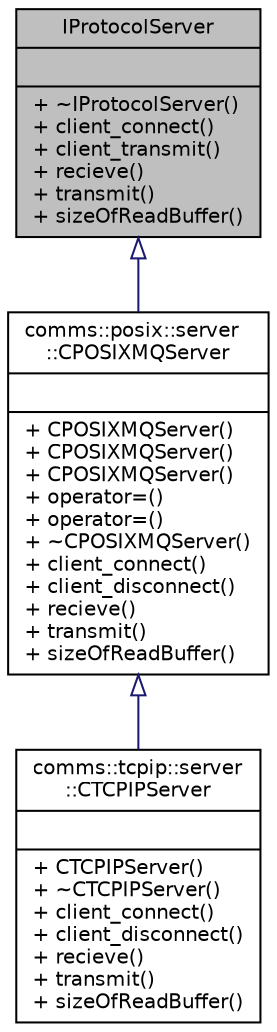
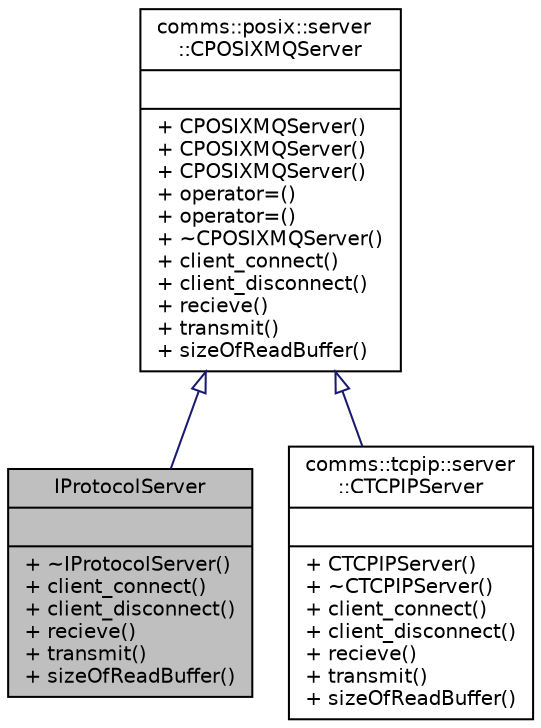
node "IProtocolServer": text "+ client_transmit()" -> "+ client_disconnect()"
edge "comms::posix::server" -> "IProtocolServer": reversed
